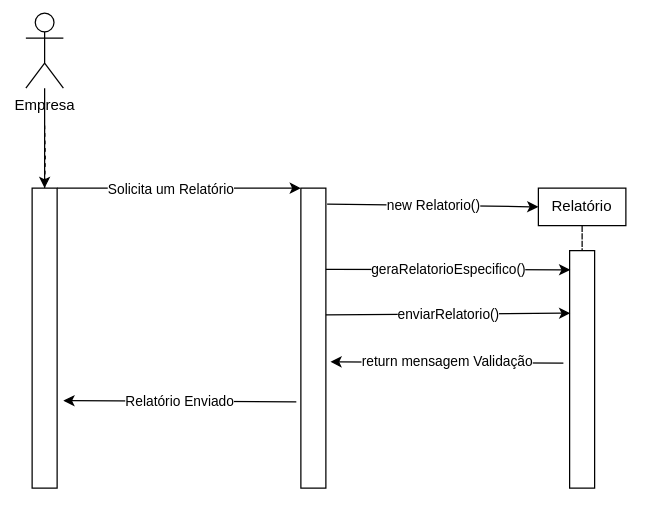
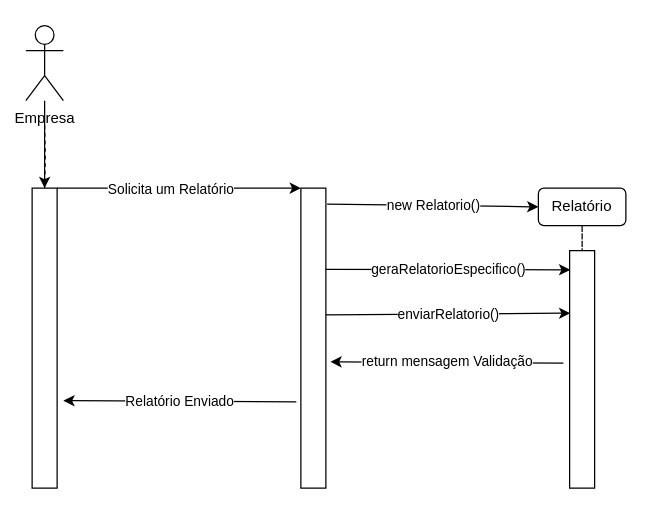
node "Empresa": moved (44, 51) -> (44, 63)
node "Relatório": shape rectangle -> rounded rectangle
